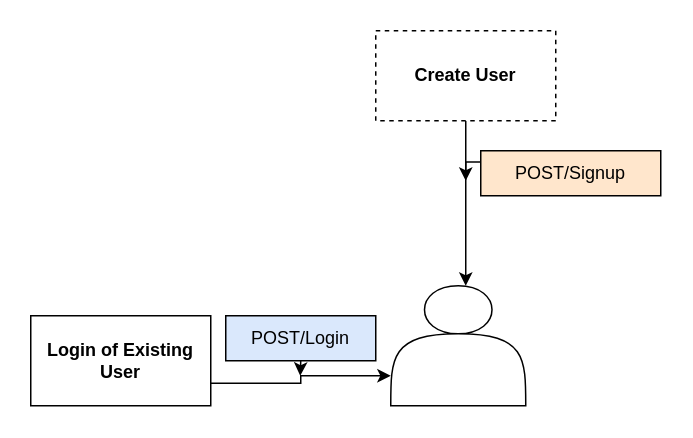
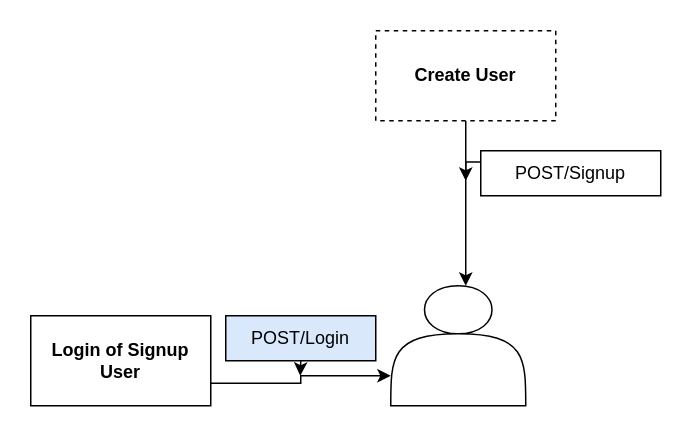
node "POST/Signup": fillcolor #ffe6cc -> #ffffff
node "Login of Existing User": label "Login of Existing User" -> "Login of Signup User"
